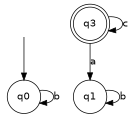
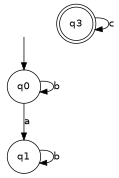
edge "q3" -> "q1": now "q0" -> "q1"
